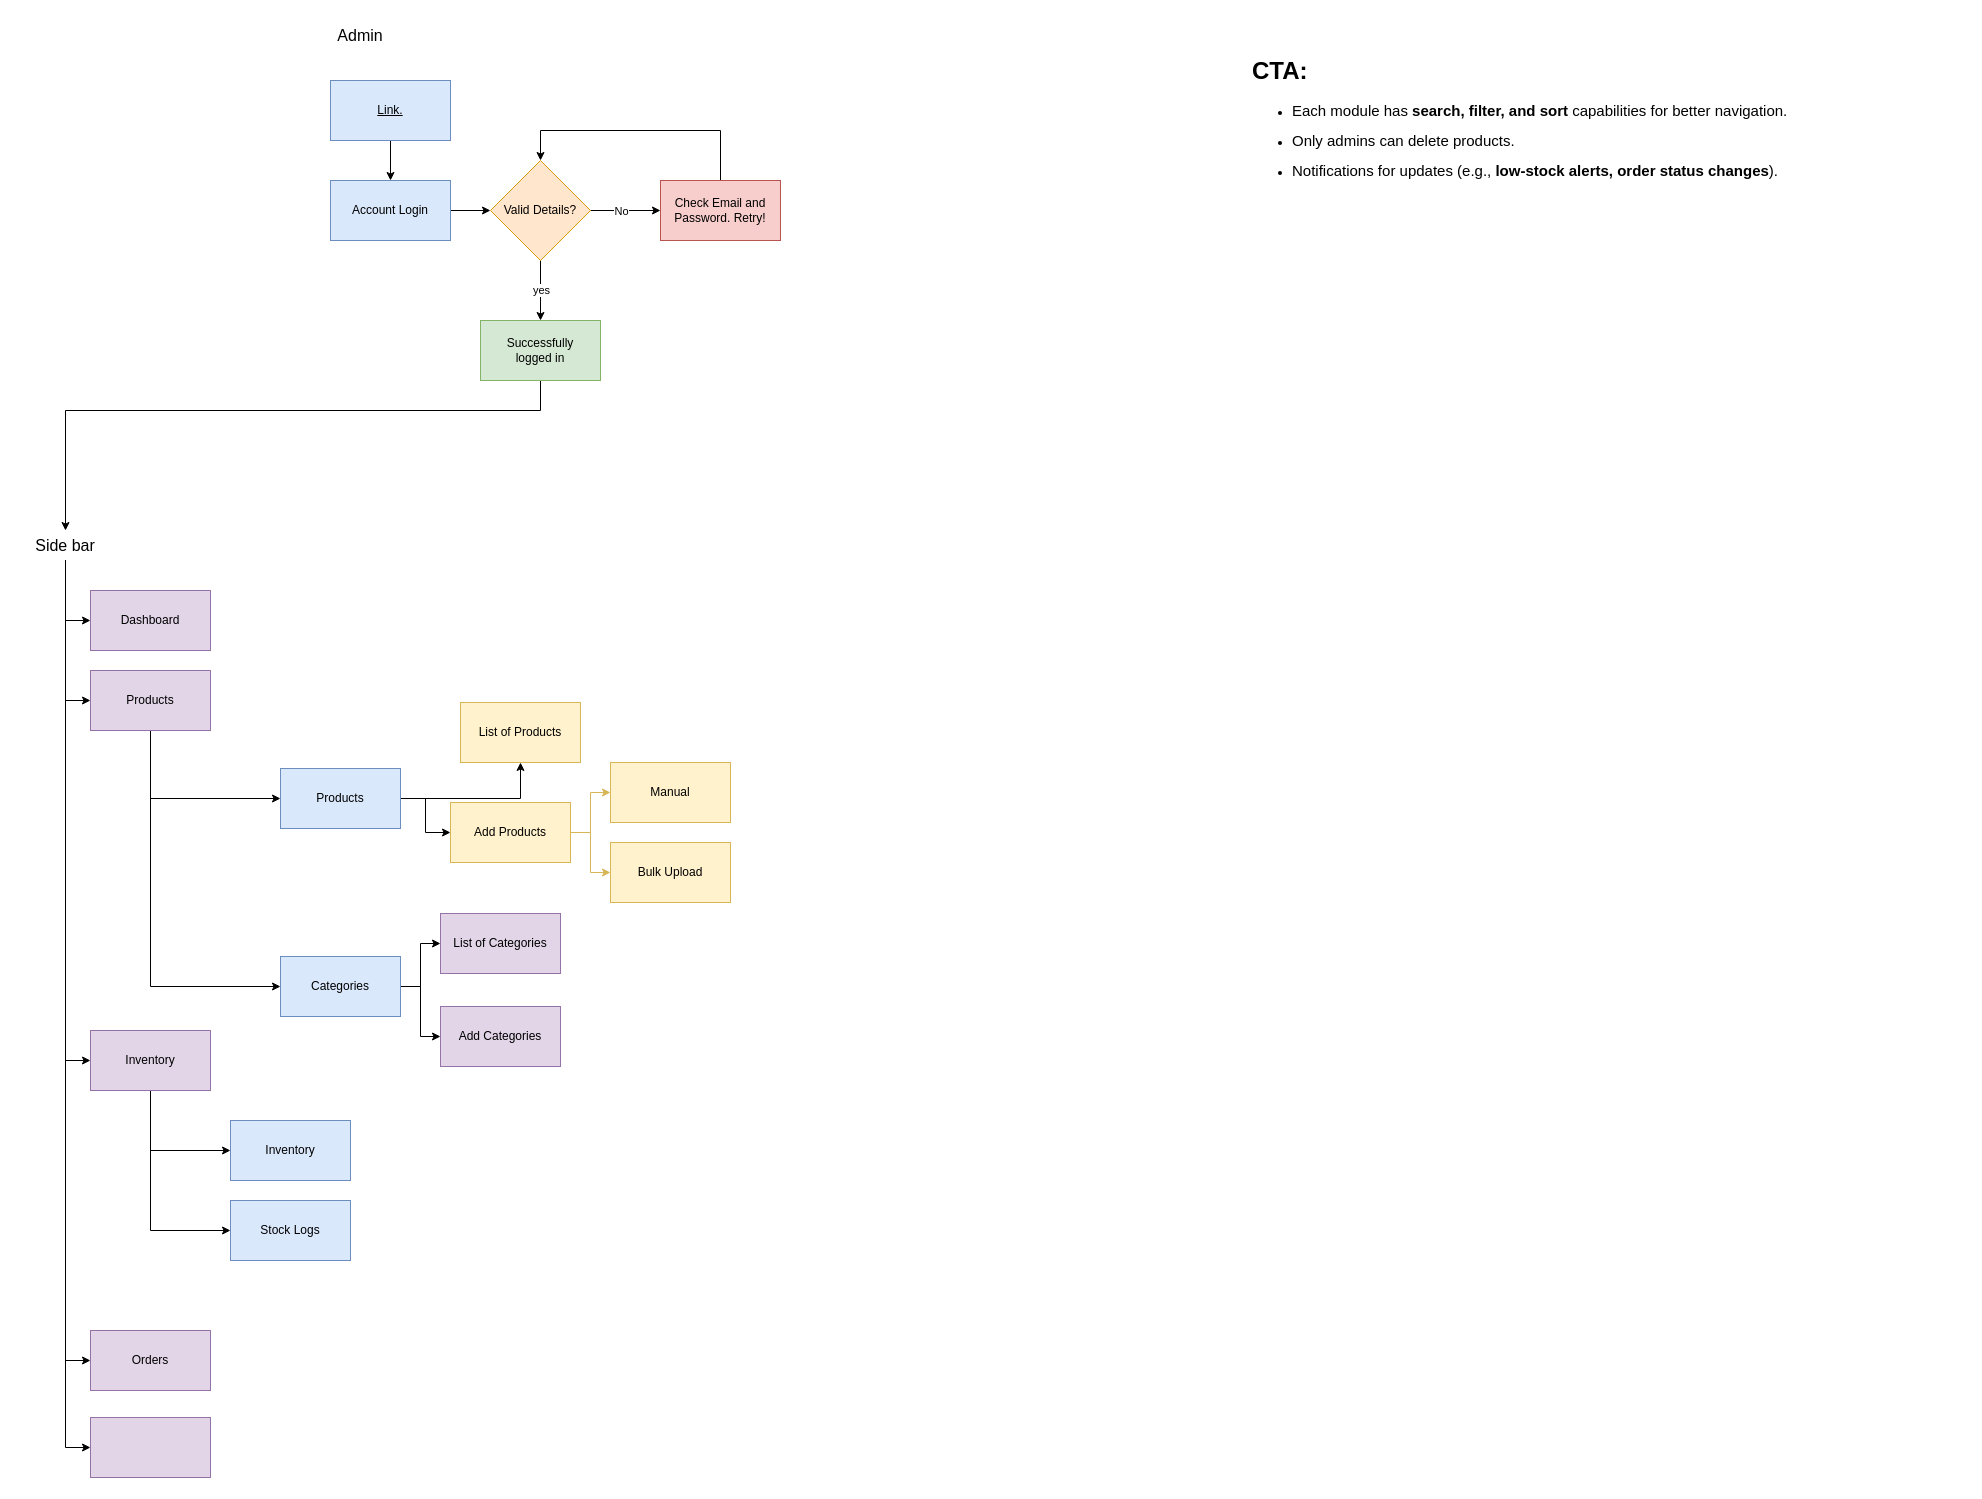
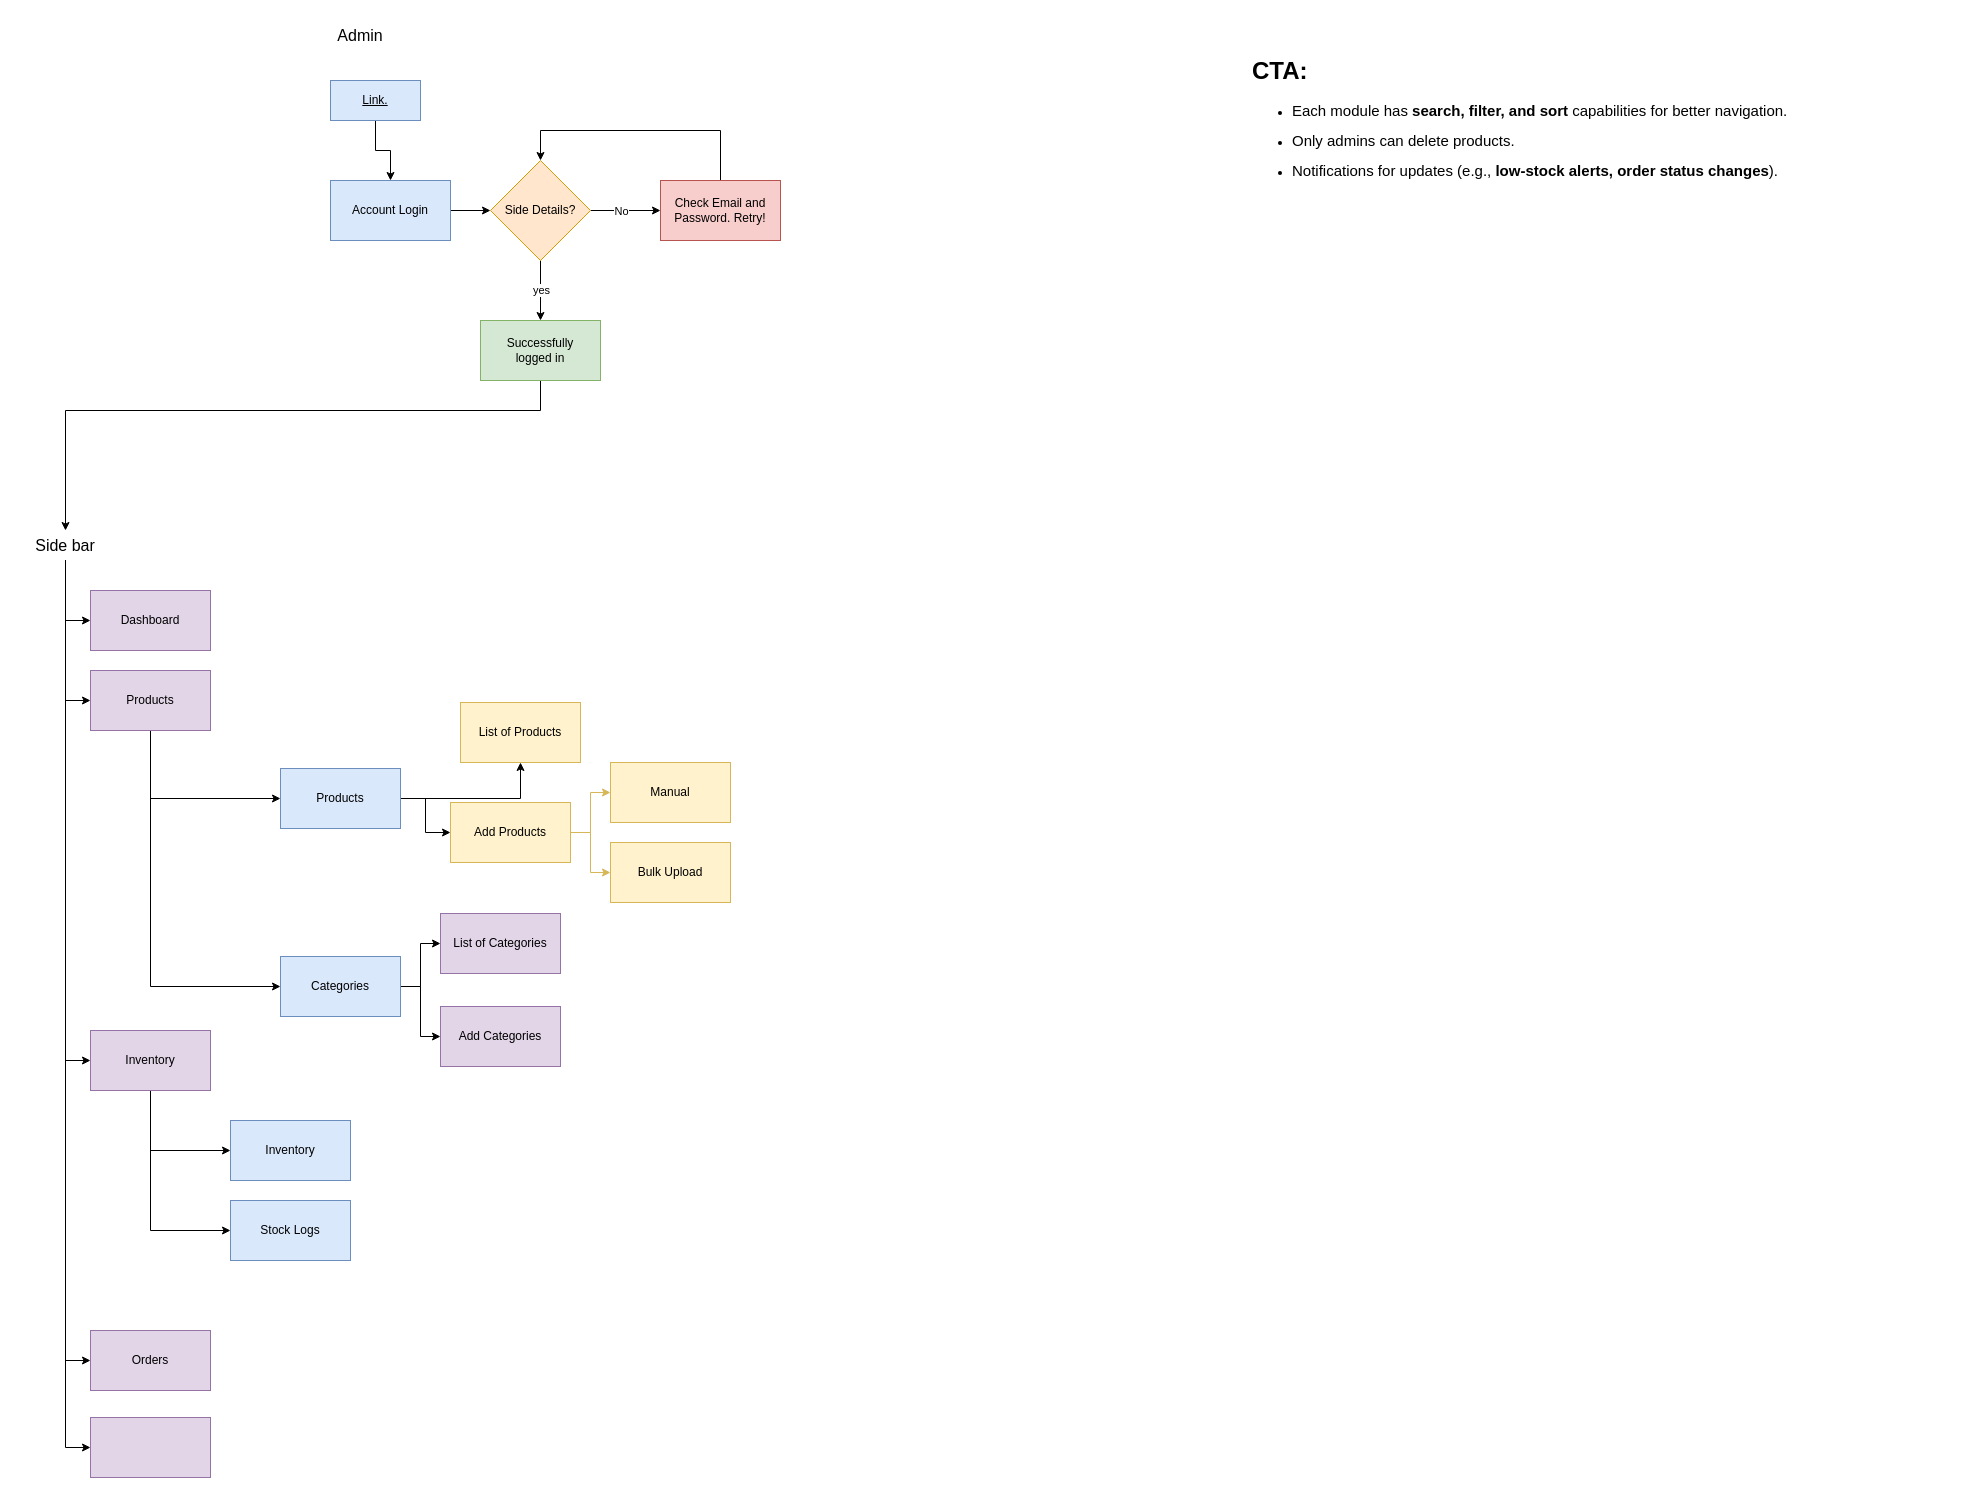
node "Link.": size 120x60 -> 90x40
node "Valid Details?": label "Valid Details?" -> "Side Details?"
